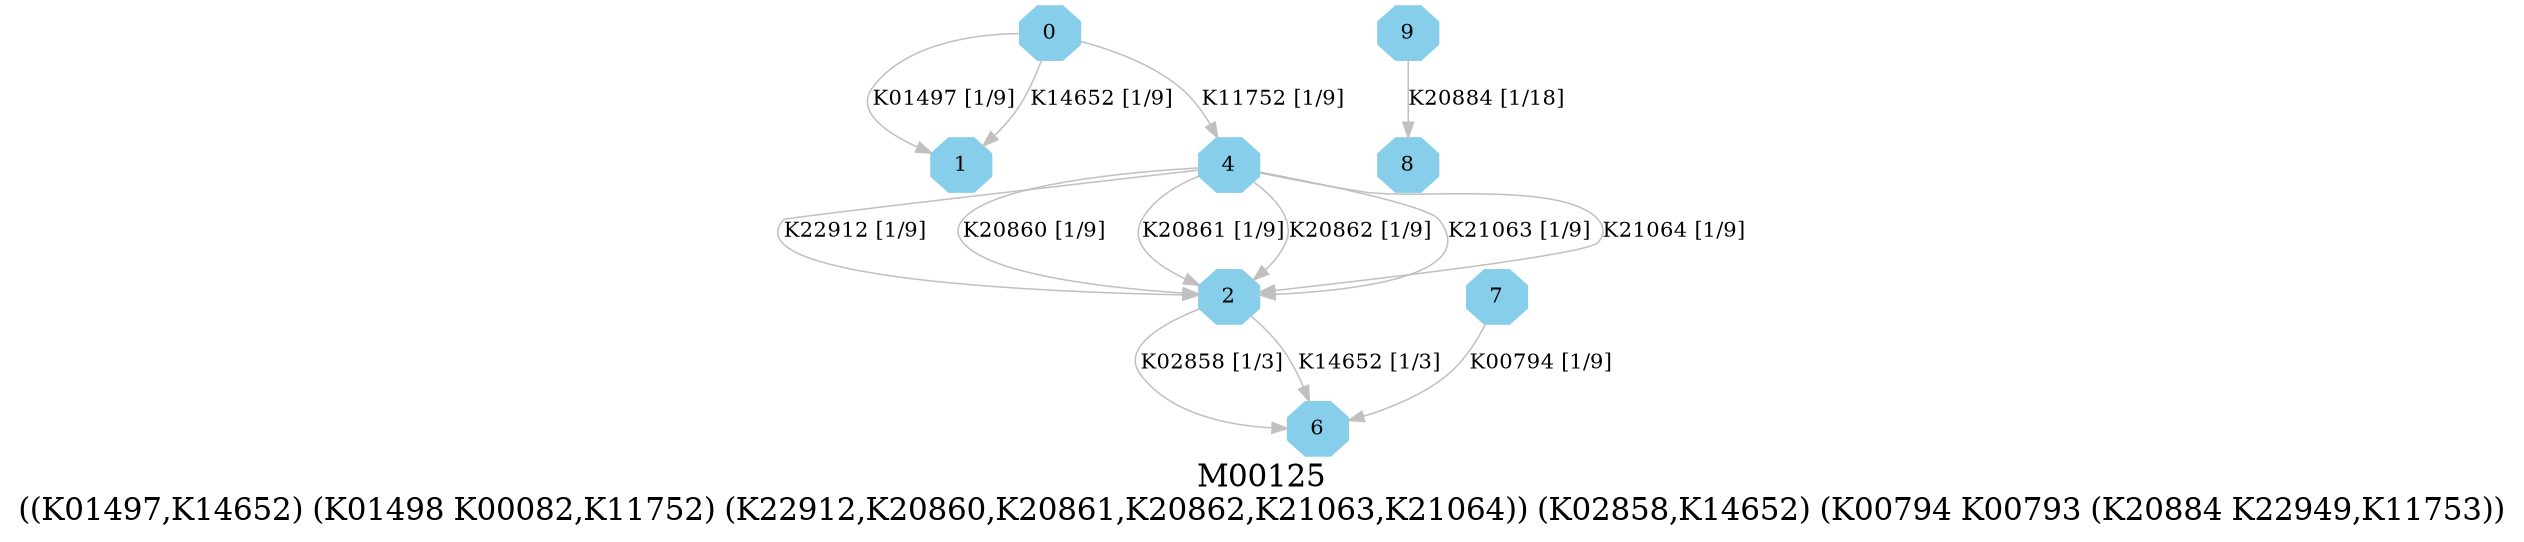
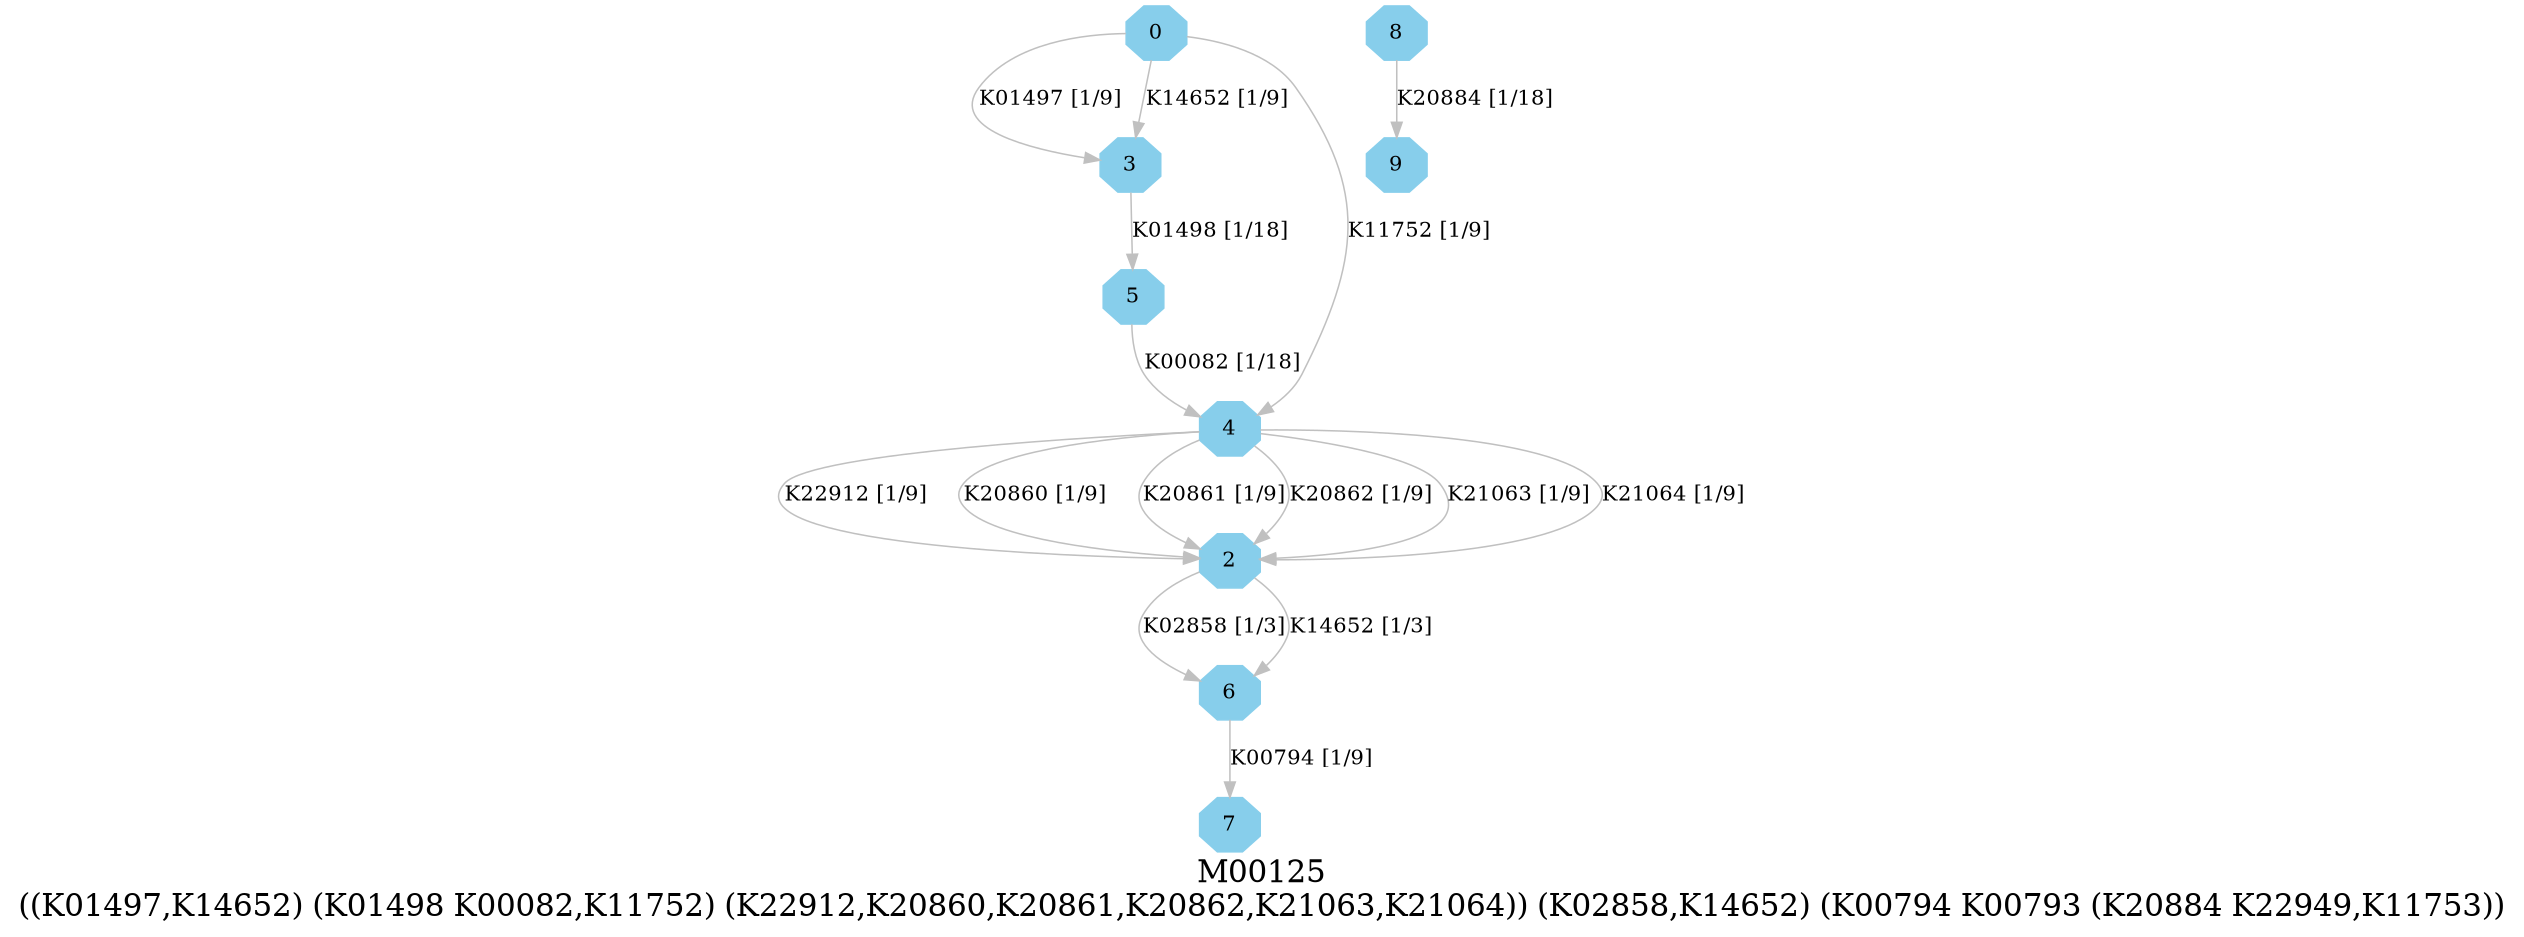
edge "9" -> "8": reversed
node "1": label "1" -> "3"
node "5": added
edge "7" -> "6": reversed
